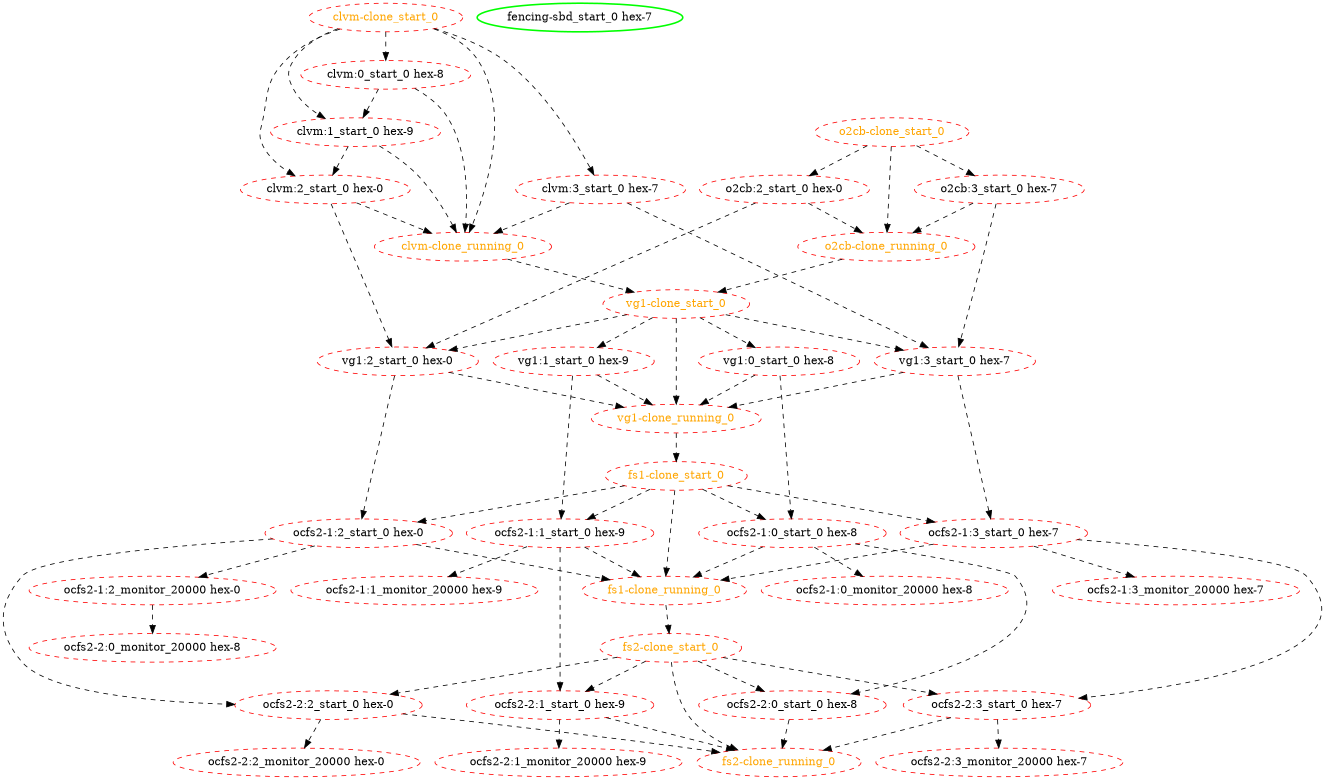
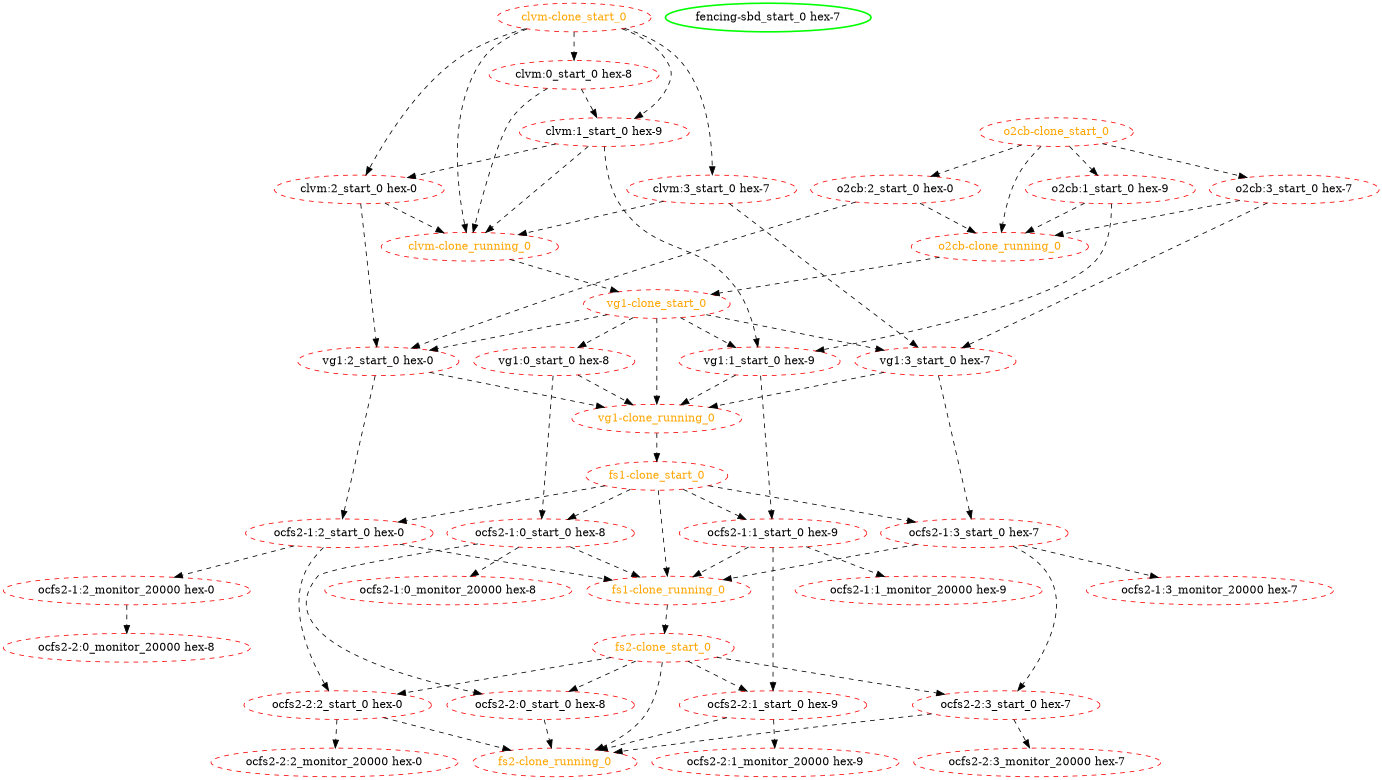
node "o2cb:1_start_0 hex-9": added
edge "clvm:1_start_0 hex-9" -> "vg1:1_start_0 hex-9": added
